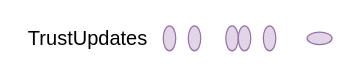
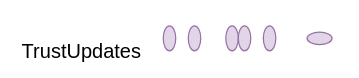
node "TrustUpdates": moved (88, 38) -> (82, 51)
